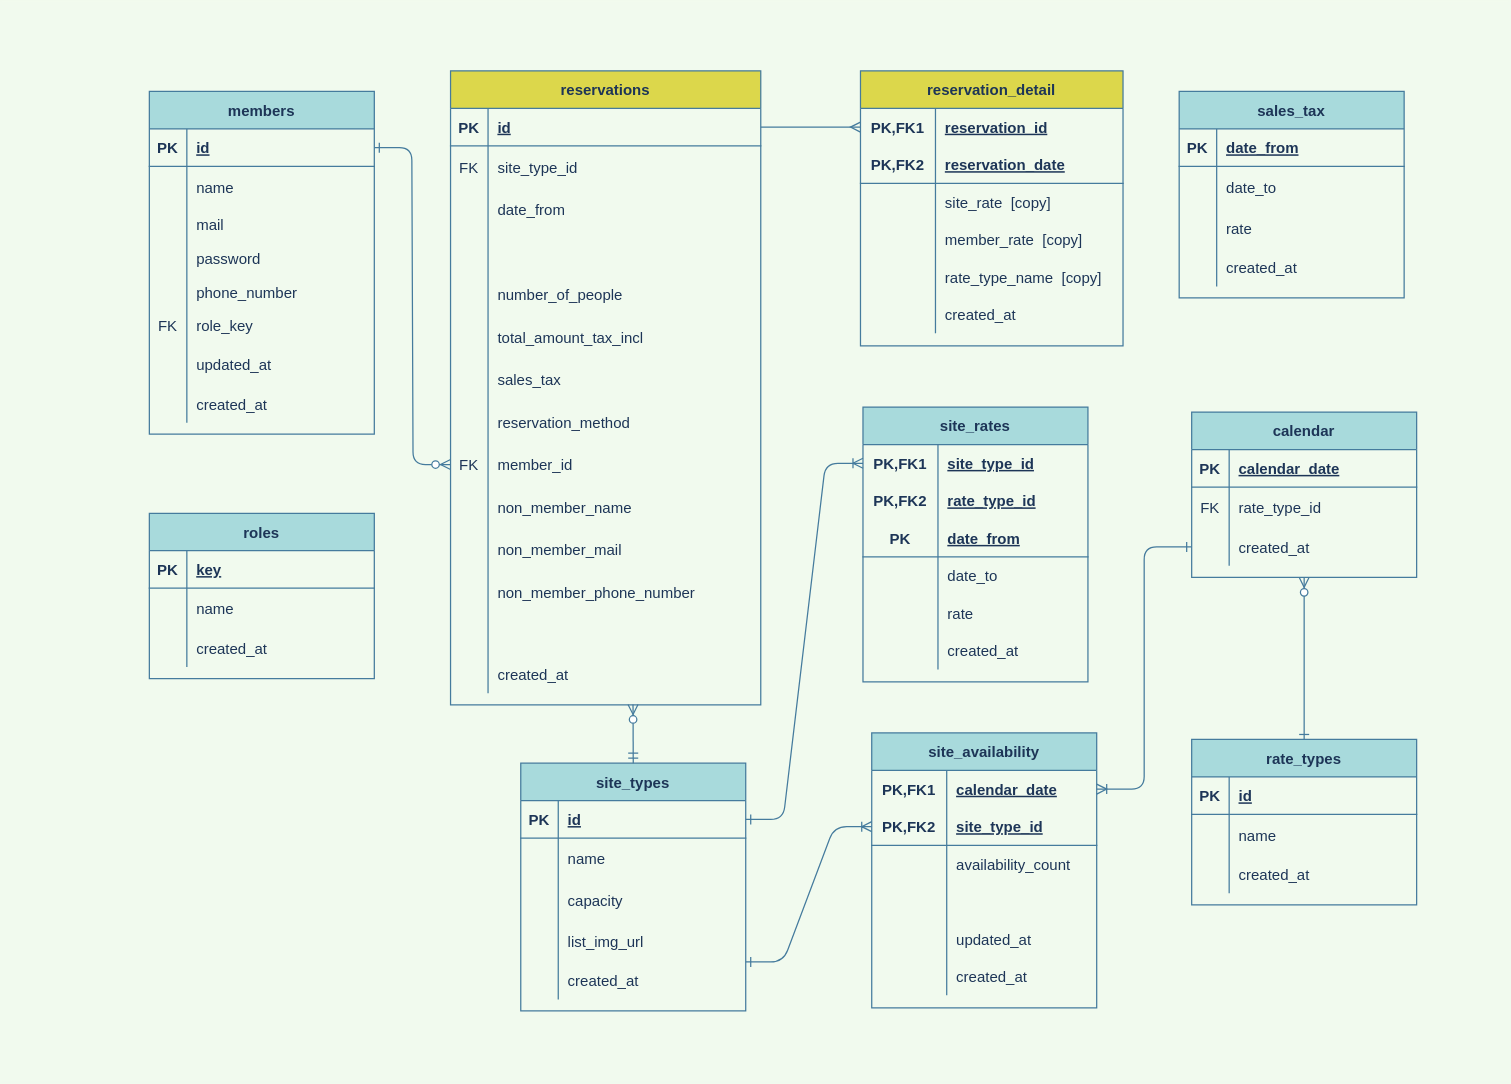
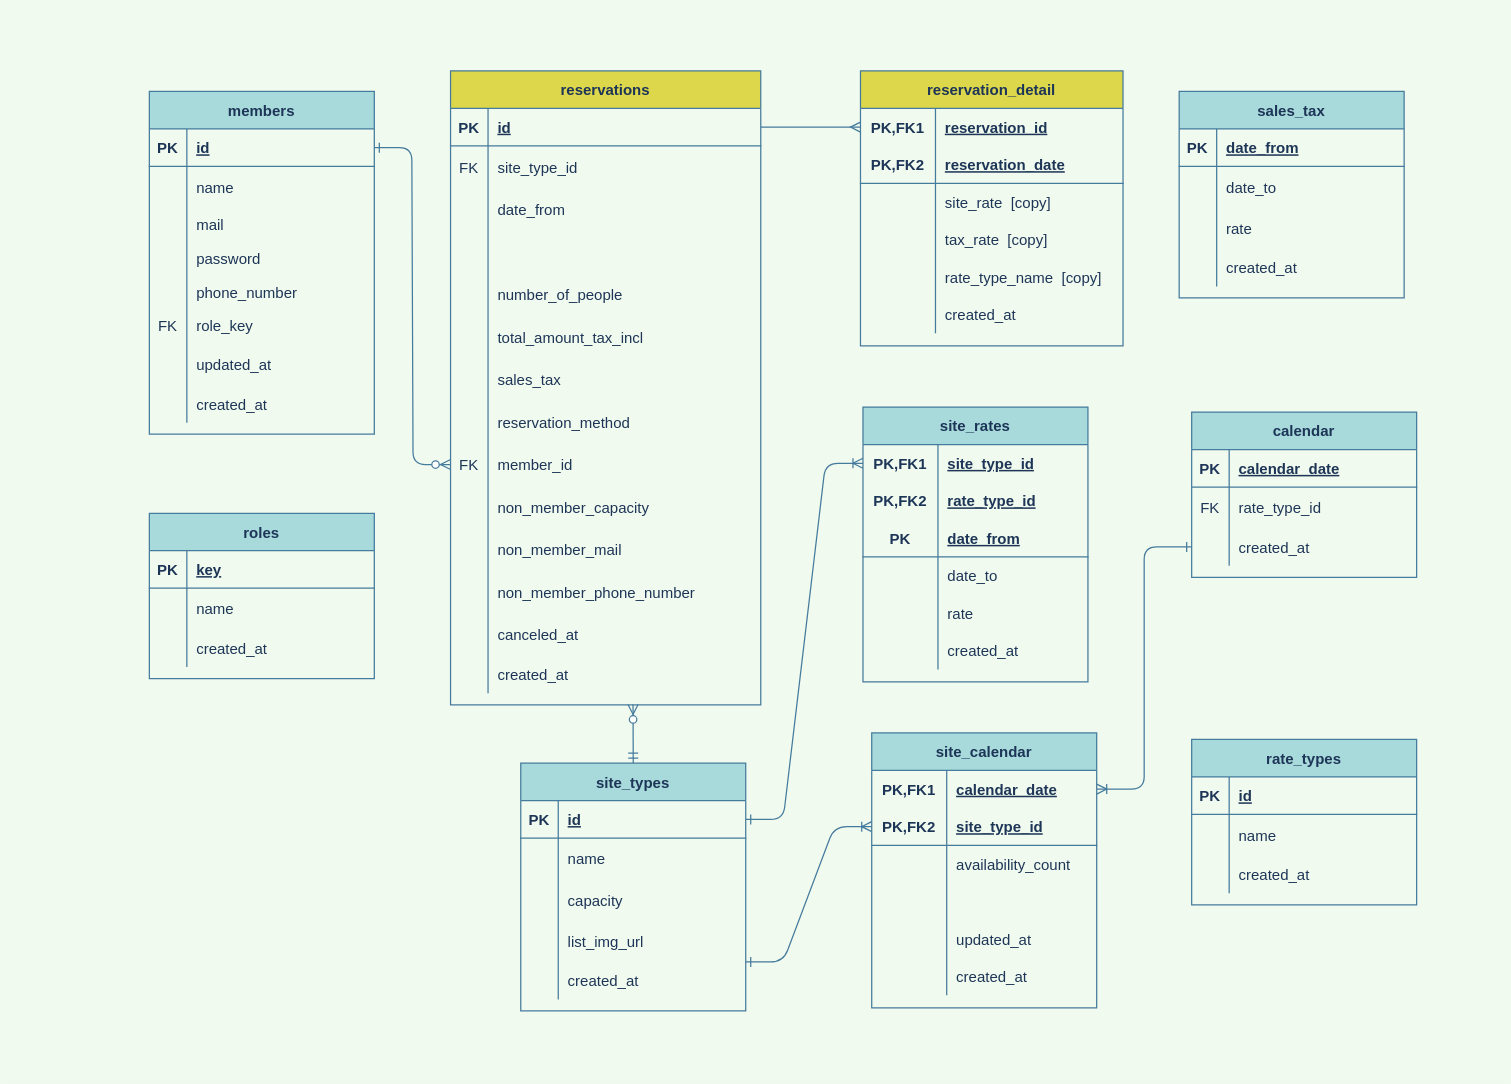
node "member_rate [copy]": label "member_rate [copy]" -> "tax_rate [copy]"
node "non_member_name": label "non_member_name" -> "non_member_capacity"
node "canceled_at": added
edge "calendar" -- "rate_types": removed
node "site_availability": label "site_availability" -> "site_calendar"
